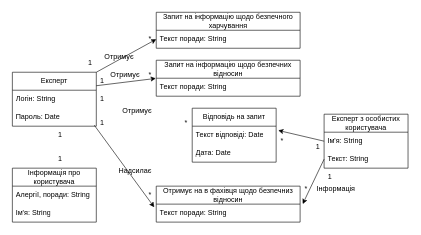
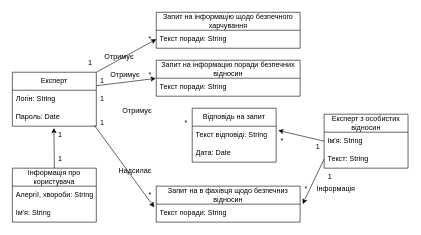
node "Запит на інформацію щодо безпечних відносин": label "Запит на інформацію щодо безпечних відносин" -> "Запит на інформацію поради безпечних відносин"
node "Експерт з особистих користувача": label "Експерт з особистих користувача" -> "Експерт з особистих відносин"
edge "Інформація про користувача" -> "Пароль: Date": added
node "Текст відповіді: Date": label "Текст відповіді: Date" -> "Текст відповіді: String"
node "Алергії, поради: String": label "Алергії, поради: String" -> "Алергії, хвороби: String"
node "Отримує на в фахівця щодо безпечниз відносин": label "Отримує на в фахівця щодо безпечниз відносин" -> "Запит на в фахівця щодо безпечниз відносин"
